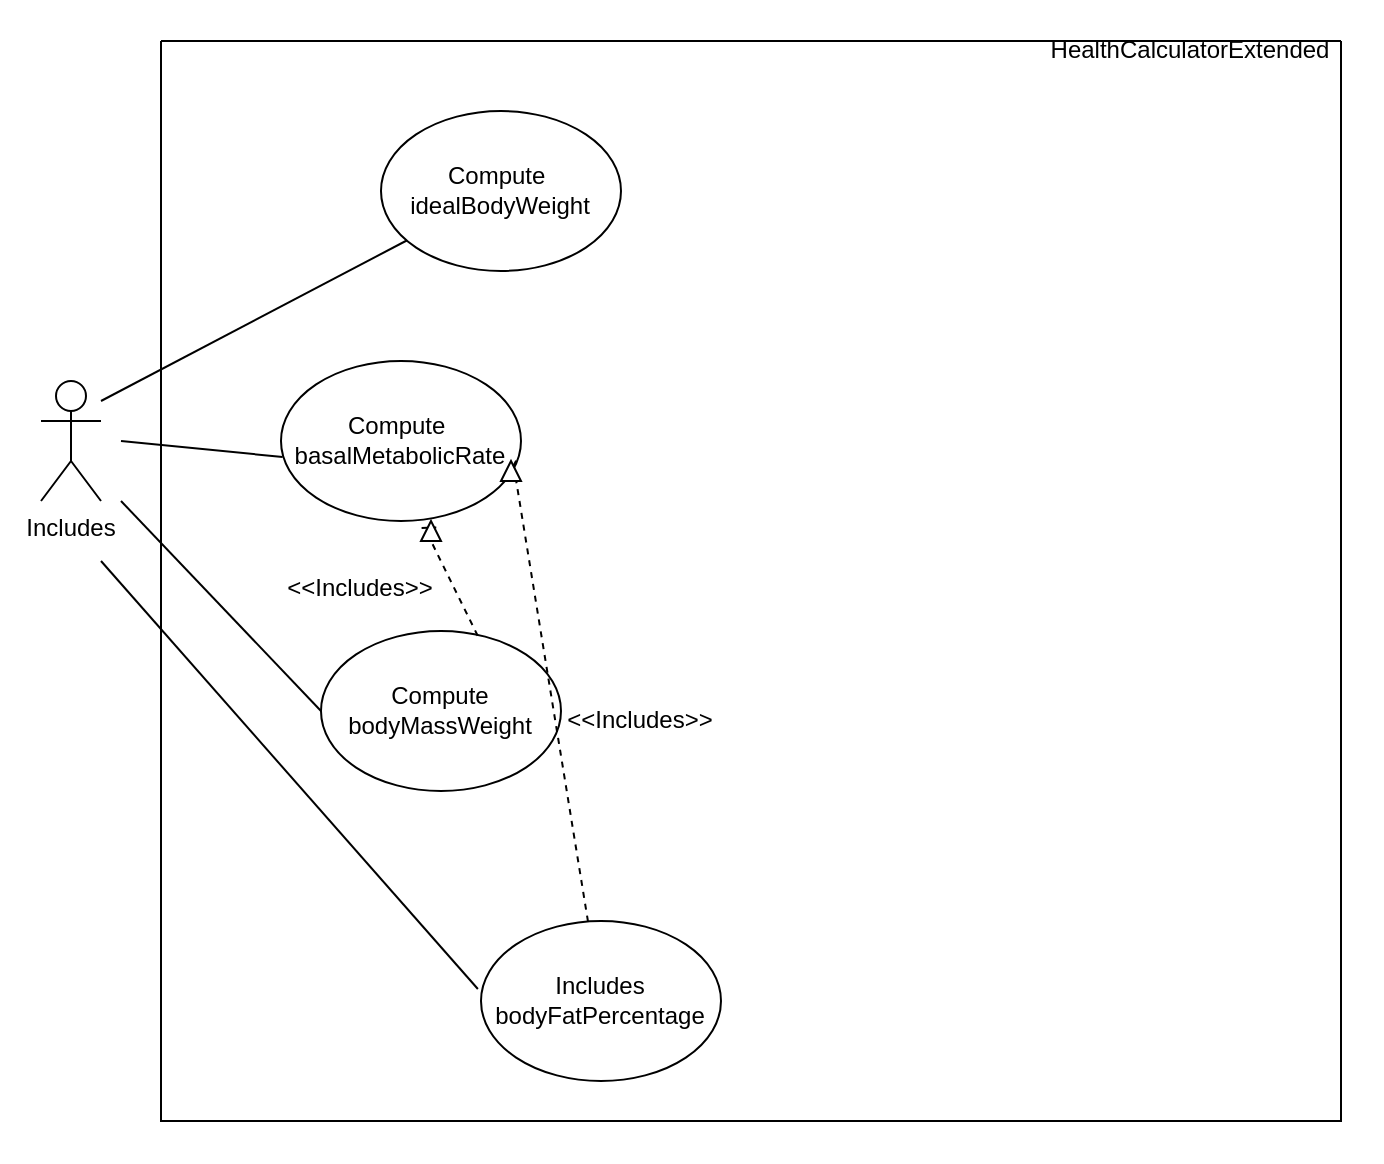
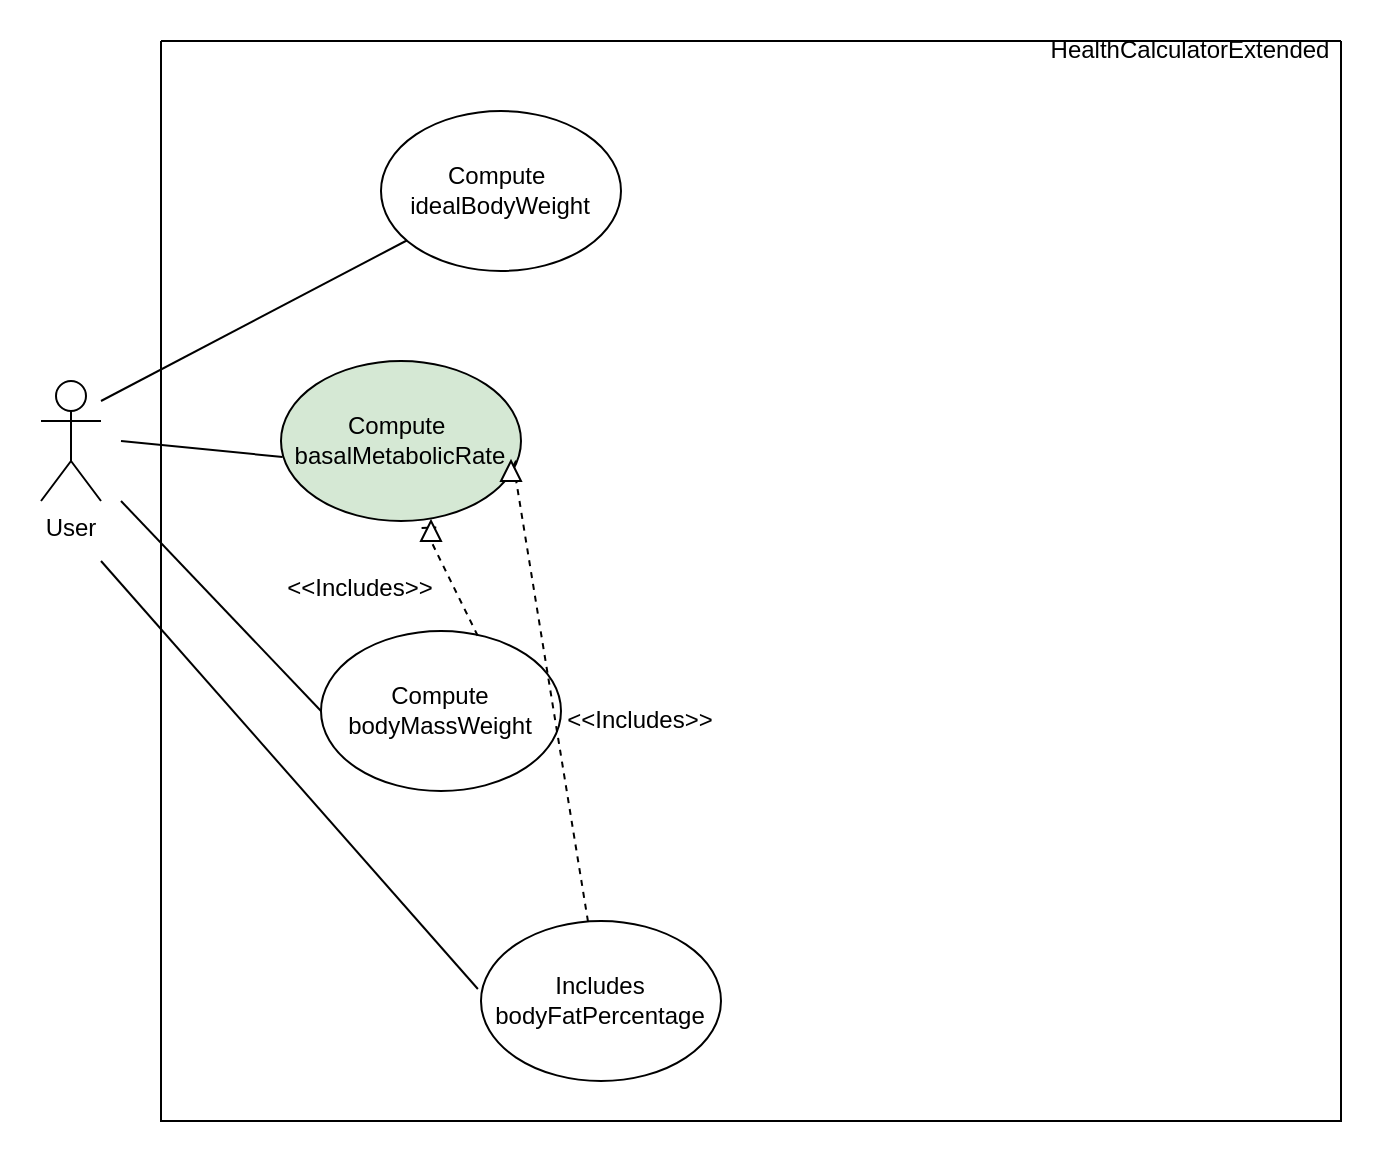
node "Compute basalMetabolicRate": fillcolor #ffffff -> #d5e8d4
node "Includes": label "Includes" -> "User"
